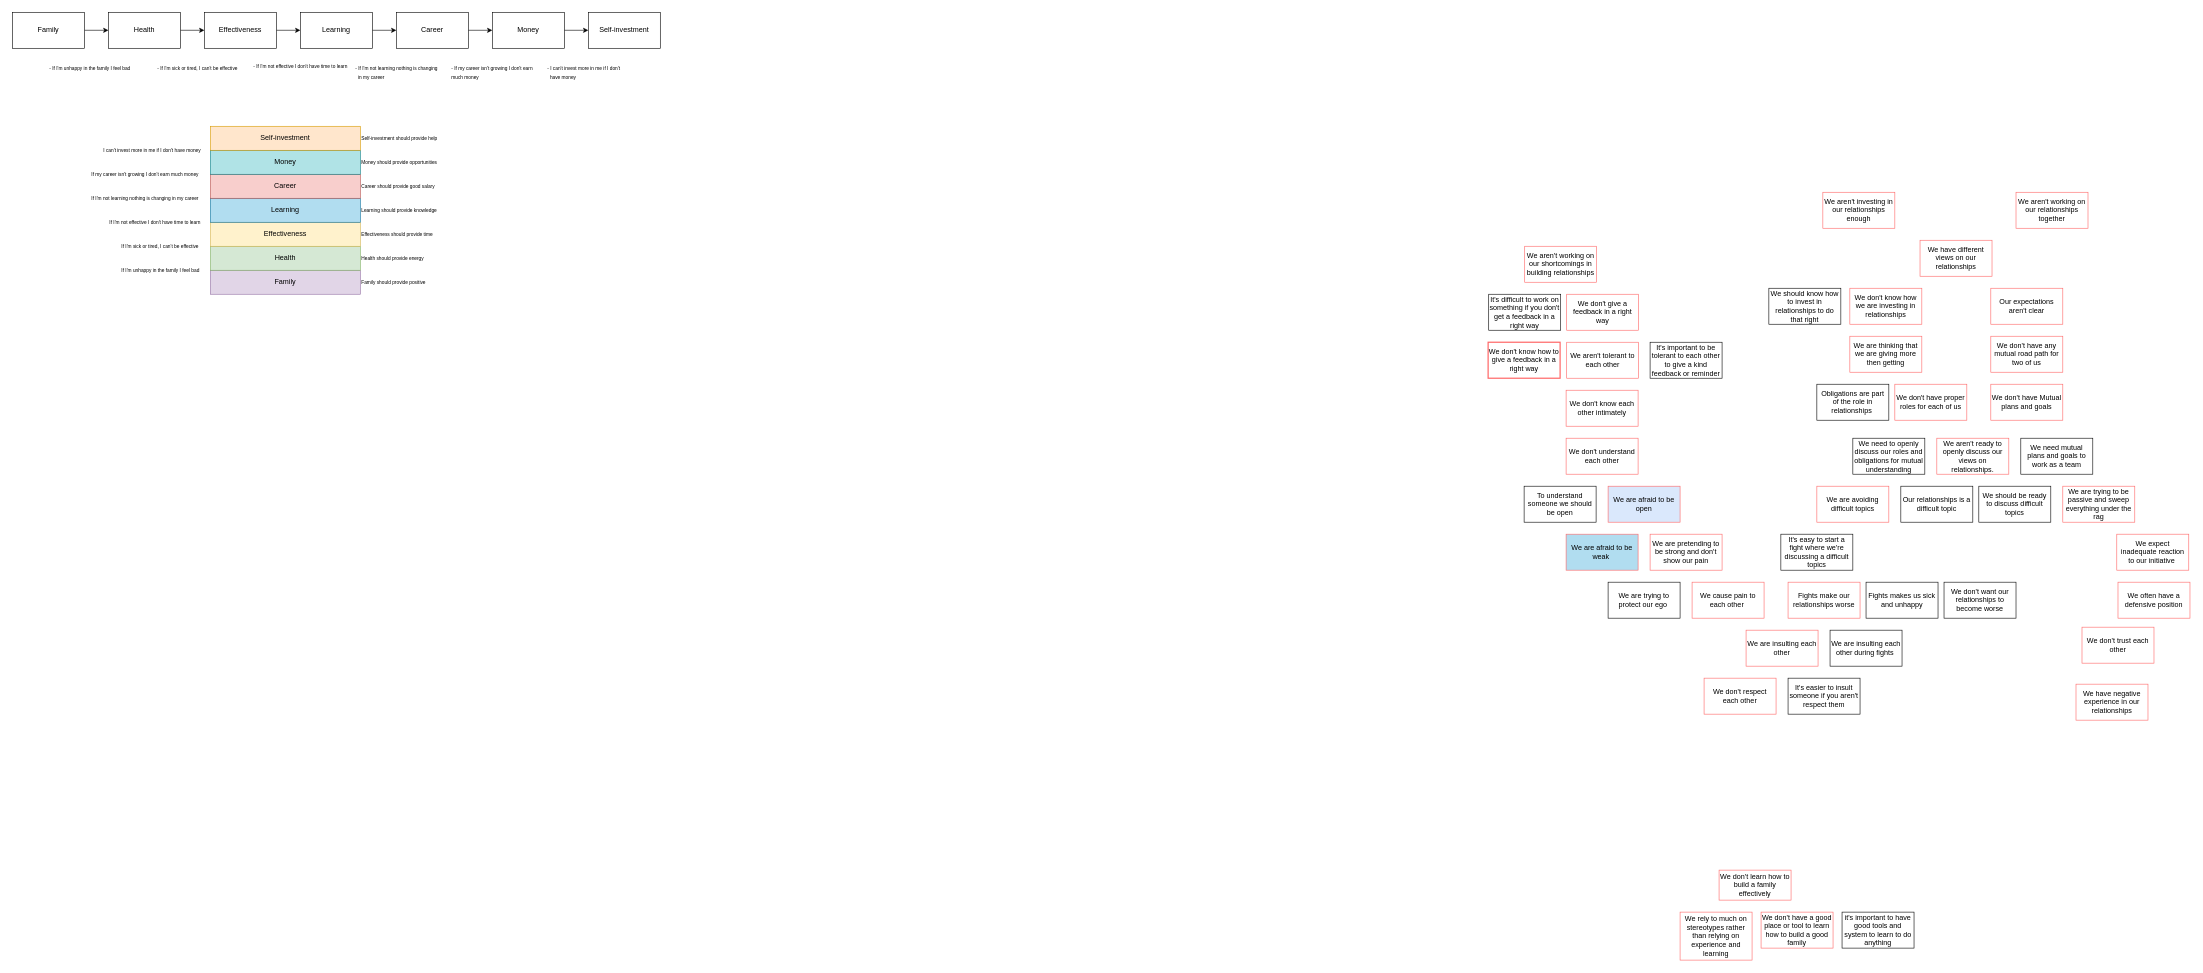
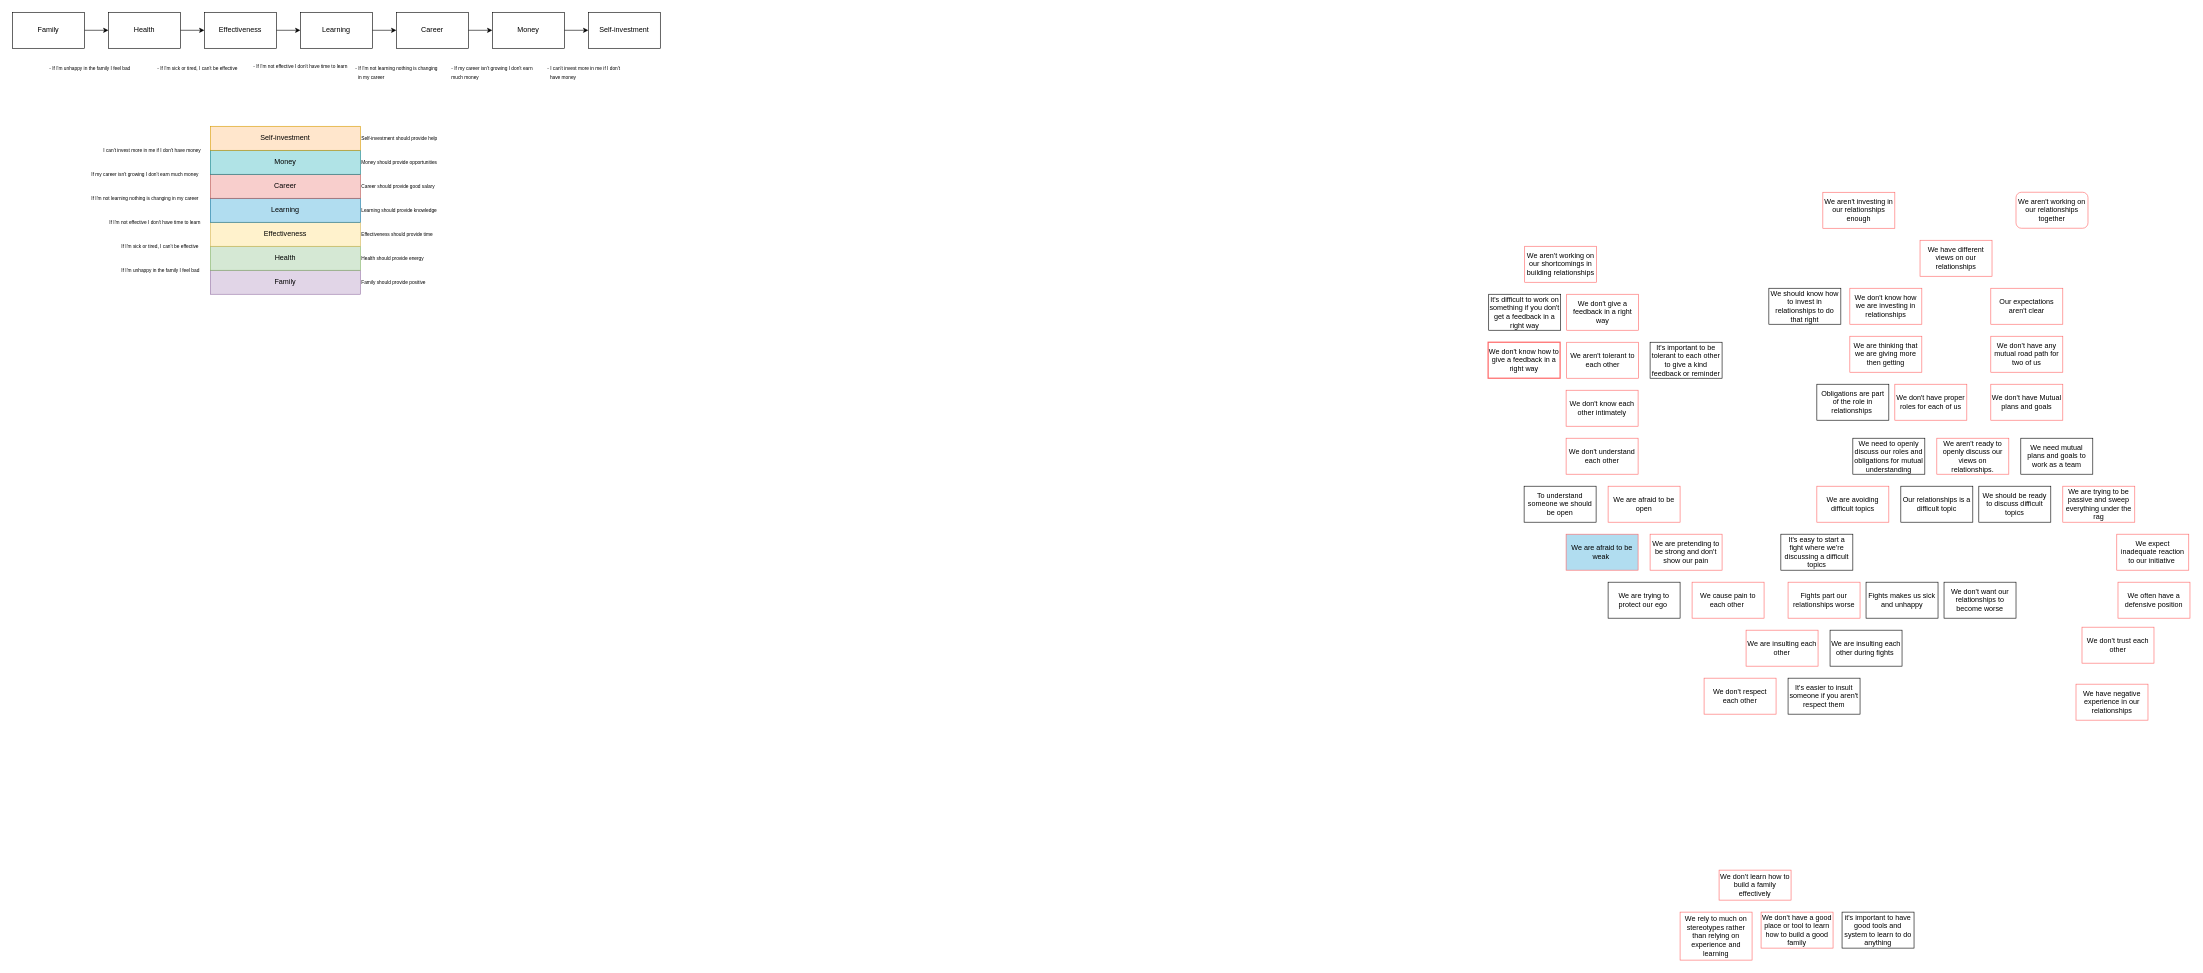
node "We aren't working on our relationships together": shape rectangle -> rounded rectangle
node "We are afraid to be open": fillcolor #dae8fc -> #ffffff
node "Fights make our relationships worse": label "Fights make our relationships worse" -> "Fights part our relationships worse"
